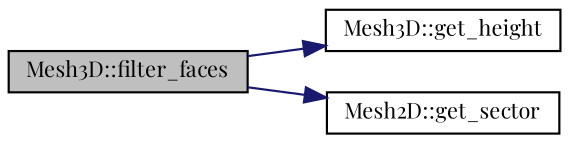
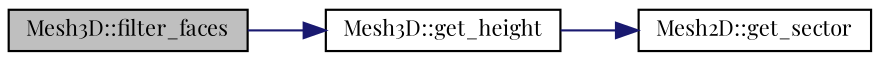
edge "Mesh3D::filter_faces" -> "Mesh2D::get_sector": now "Mesh3D::get_height" -> "Mesh2D::get_sector"
